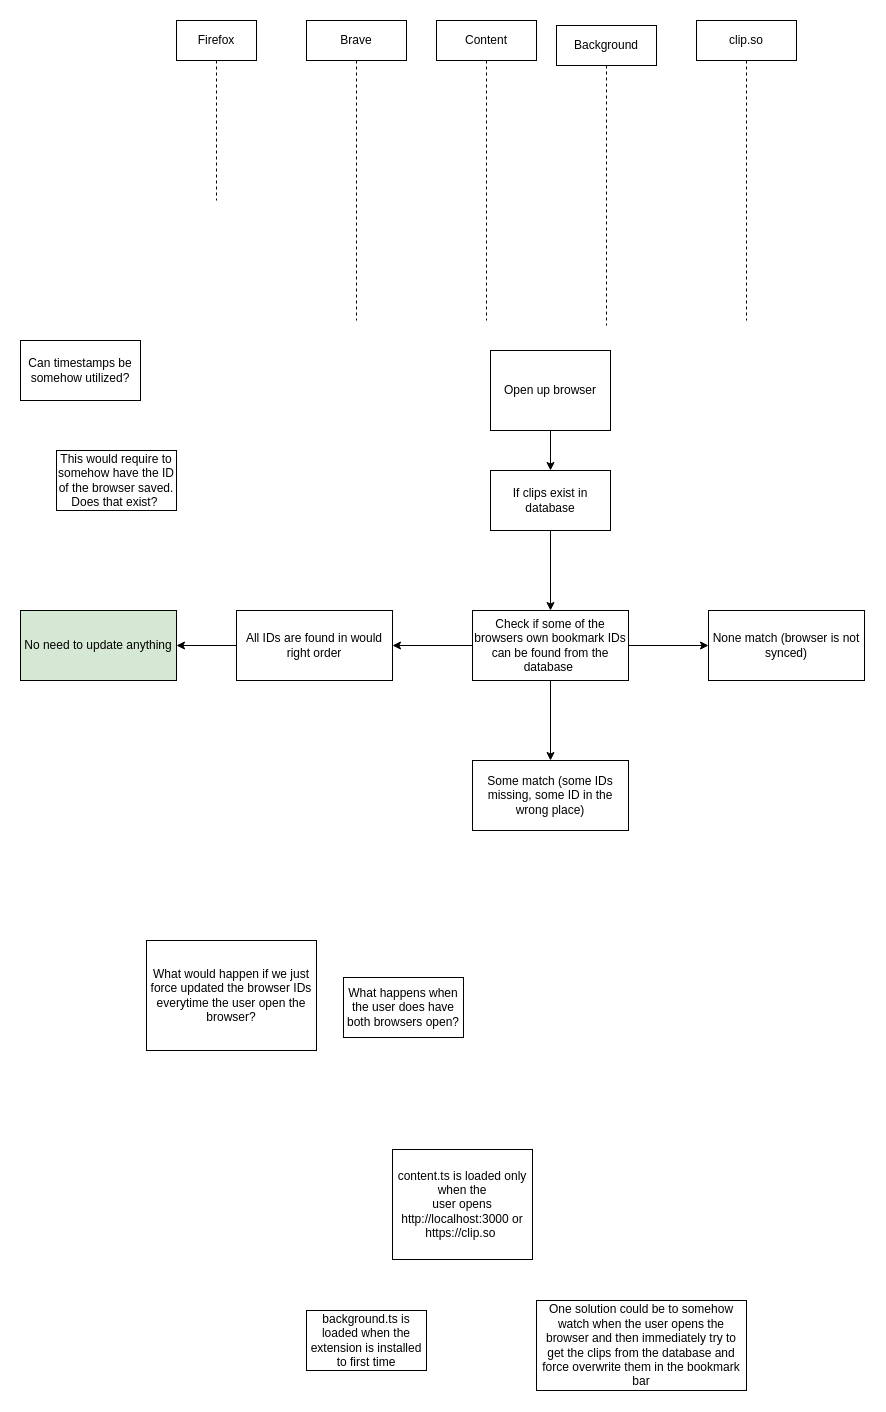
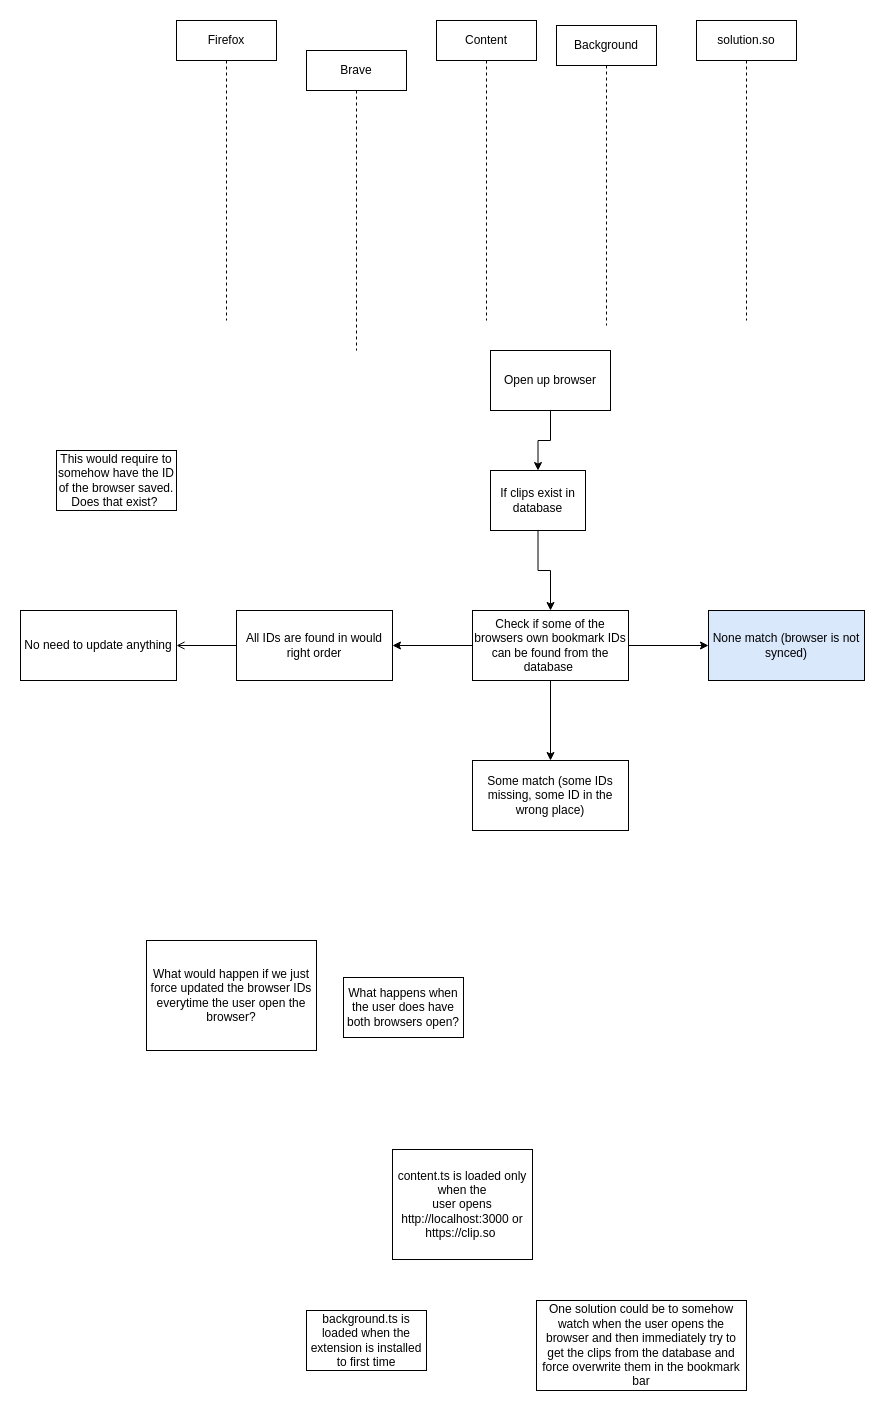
node "clip.so": label "clip.so" -> "solution.so"
node "Firefox": size 80x180 -> 100x300
node "Brave": moved (357, 171) -> (357, 201)
node "Can timestamps be somehow utilized?": removed
node "Open up browser": size 120x80 -> 120x60
node "If clips exist in database": size 120x60 -> 95x60
node "No need to update anything": fillcolor #d5e8d4 -> #ffffff
edge "All IDs are found in would right order" -> "No need to update anything": arrowhead classic -> open
node "None match (browser is not synced)": fillcolor #ffffff -> #dae8fc
